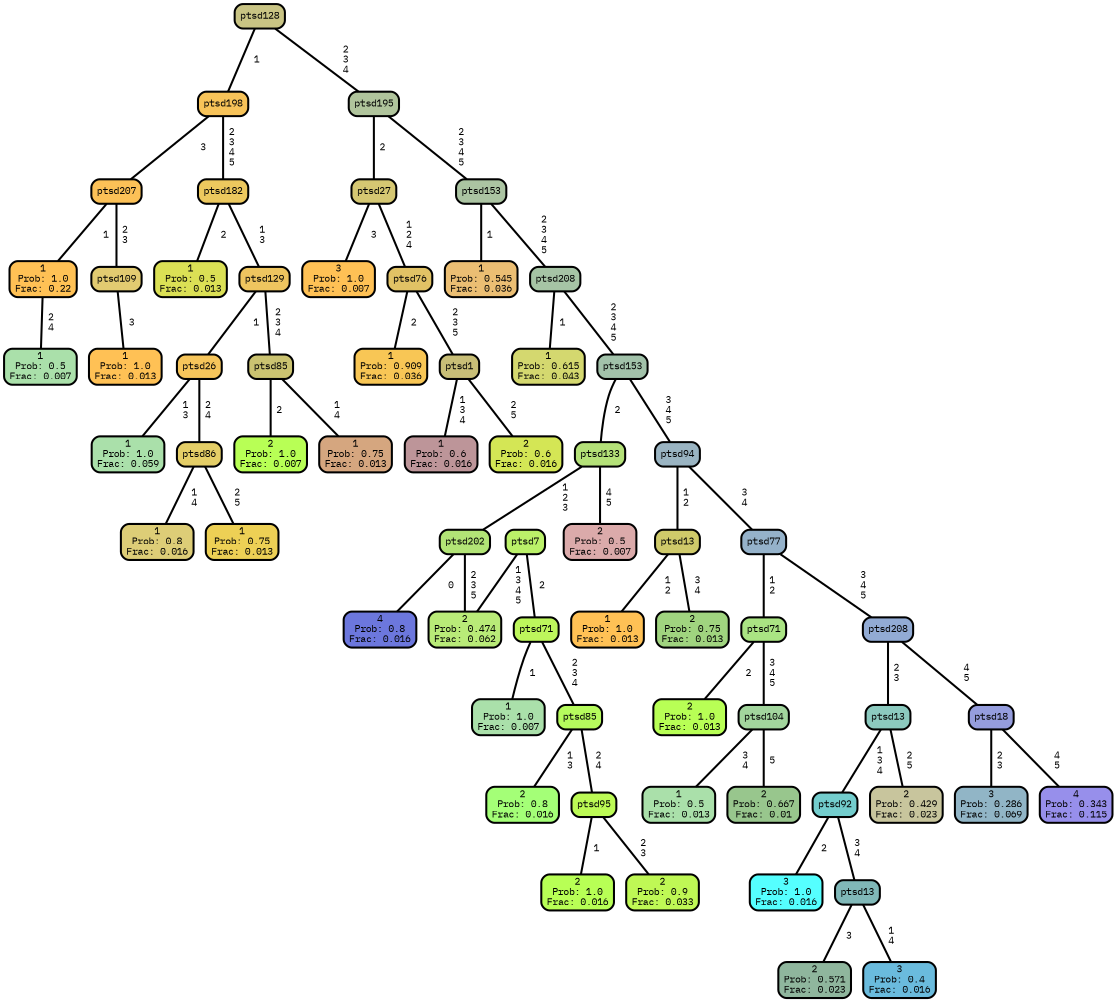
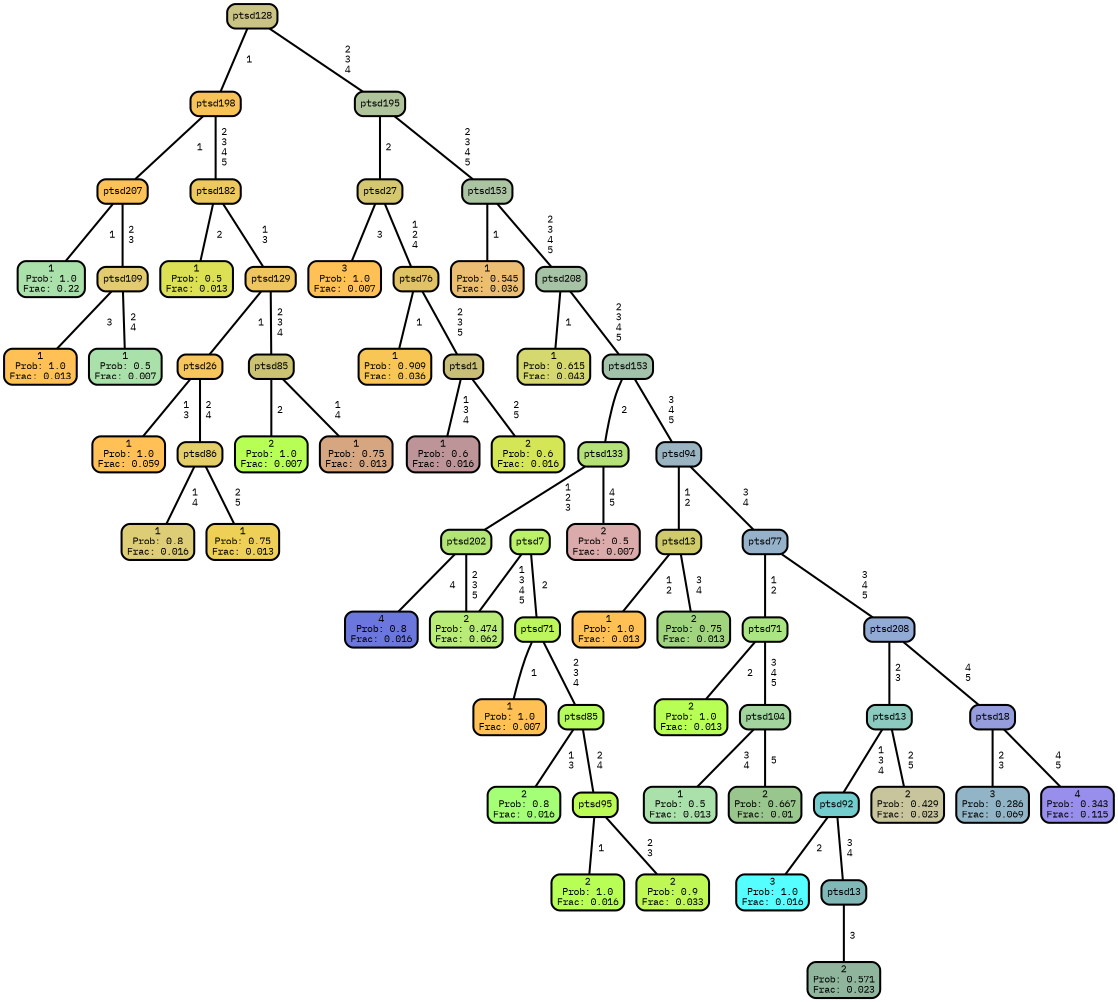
edge "ptsd198" -- "ptsd207": label " 3" -> " 1"
node "1 Prob: 1.0 Frac: 0.22": fillcolor #ffc155 -> #aae0aa
edge "1 Prob: 1.0 Frac: 0.22" -- "1 Prob: 0.5 Frac: 0.007": now "ptsd109" -- "1 Prob: 0.5 Frac: 0.007"
edge "ptsd76" -- "1 Prob: 0.909 Frac: 0.036": label " 2" -> " 1"
node "1 Prob: 1.0 Frac: 0.059": fillcolor #aae0aa -> #ffc155
edge "ptsd202" -- "4 Prob: 0.8 Frac: 0.016": label " 0" -> " 4"
node "1 Prob: 1.0 Frac: 0.007": fillcolor #aae0aa -> #ffc155
node "3 Prob: 0.4 Frac: 0.016": removed
